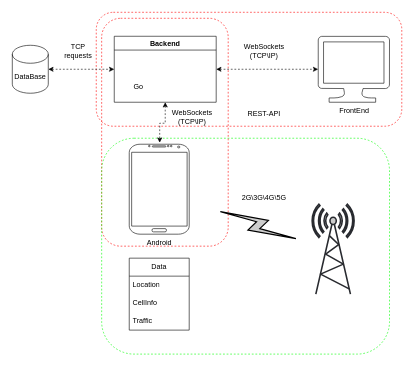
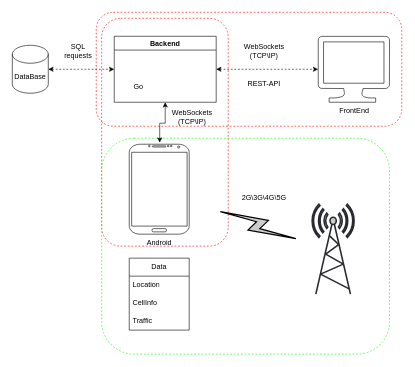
node "TCP requests": label "TCP requests" -> "SQL requests"
node "REST-API": moved (264, 114) -> (264, 84)
edge "Backend" -- "Android": style dashed -> solid
